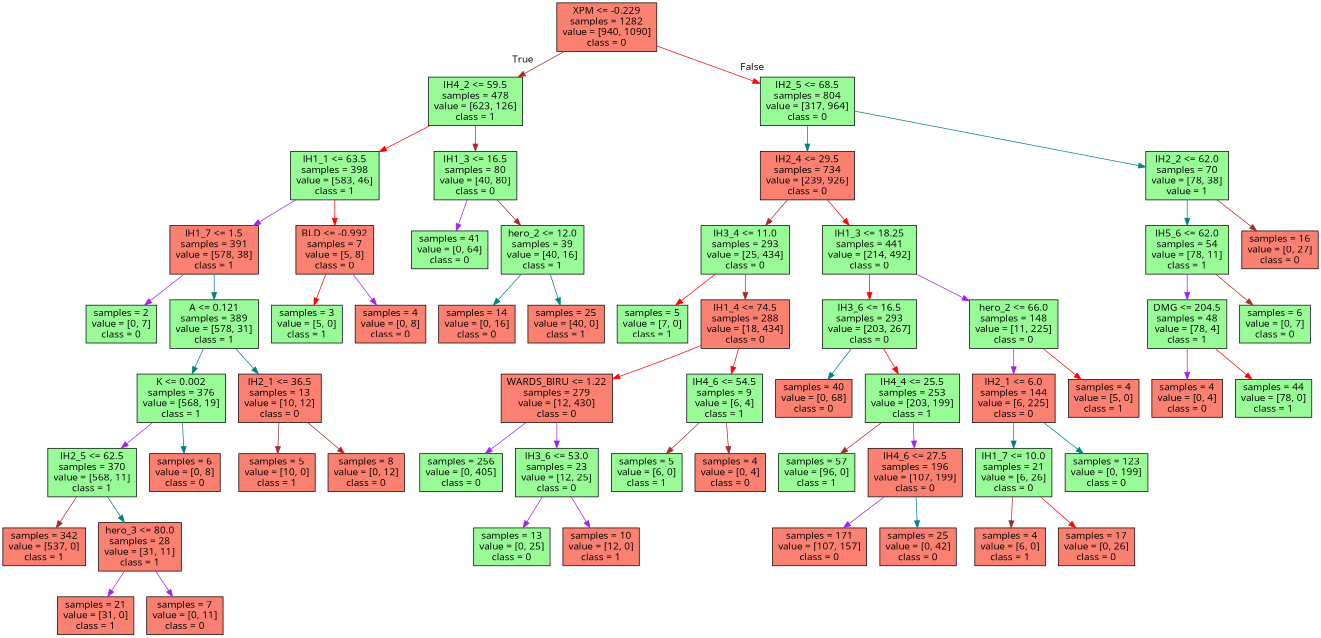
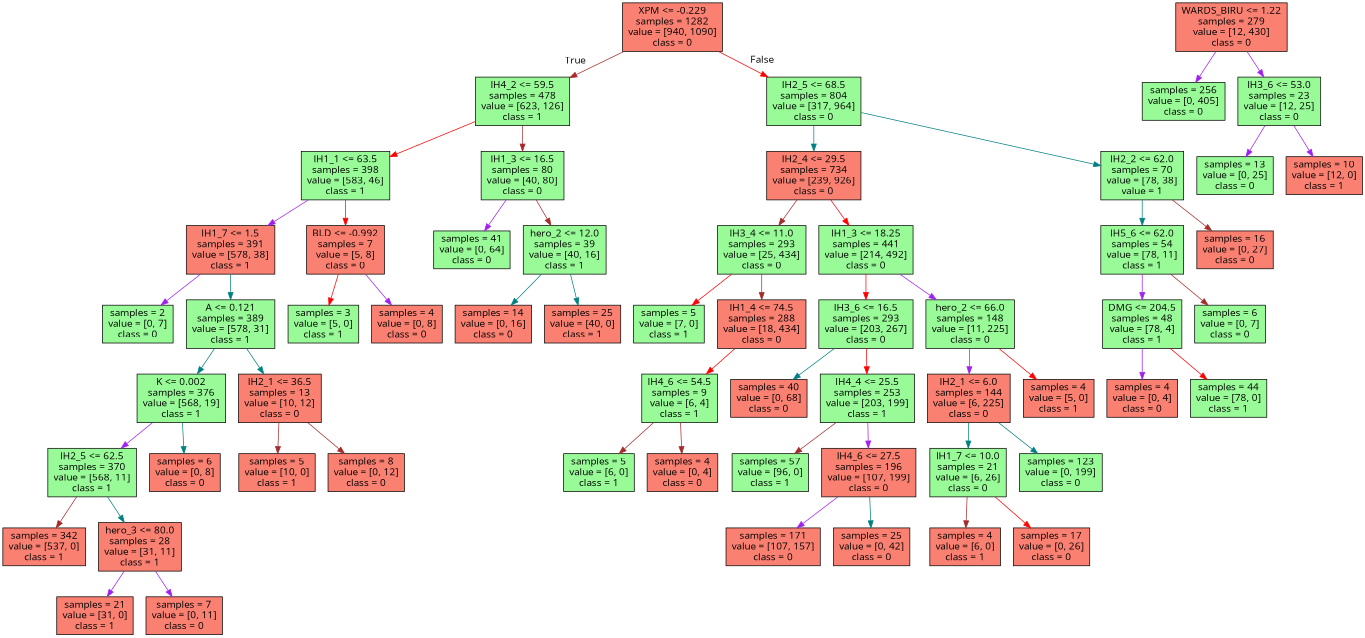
edge "IH1_4 <= 74.5 samples = 288 value = [18, 434] class = 0" -> "WARDS_BIRU <= 1.22 samples = 279 value = [12, 430] class = 0": removed
